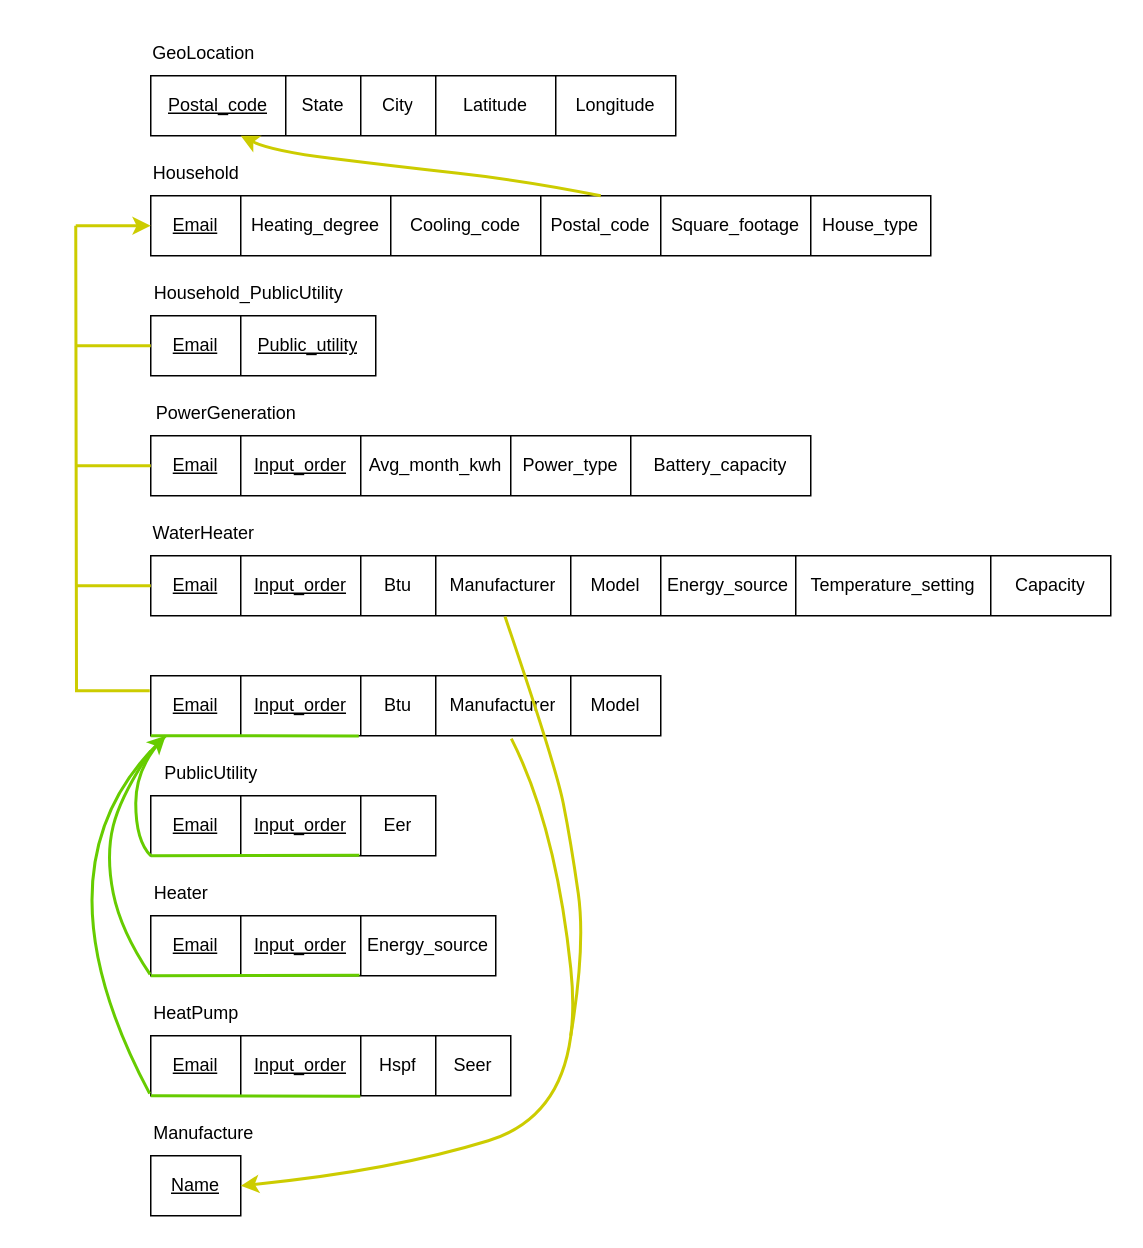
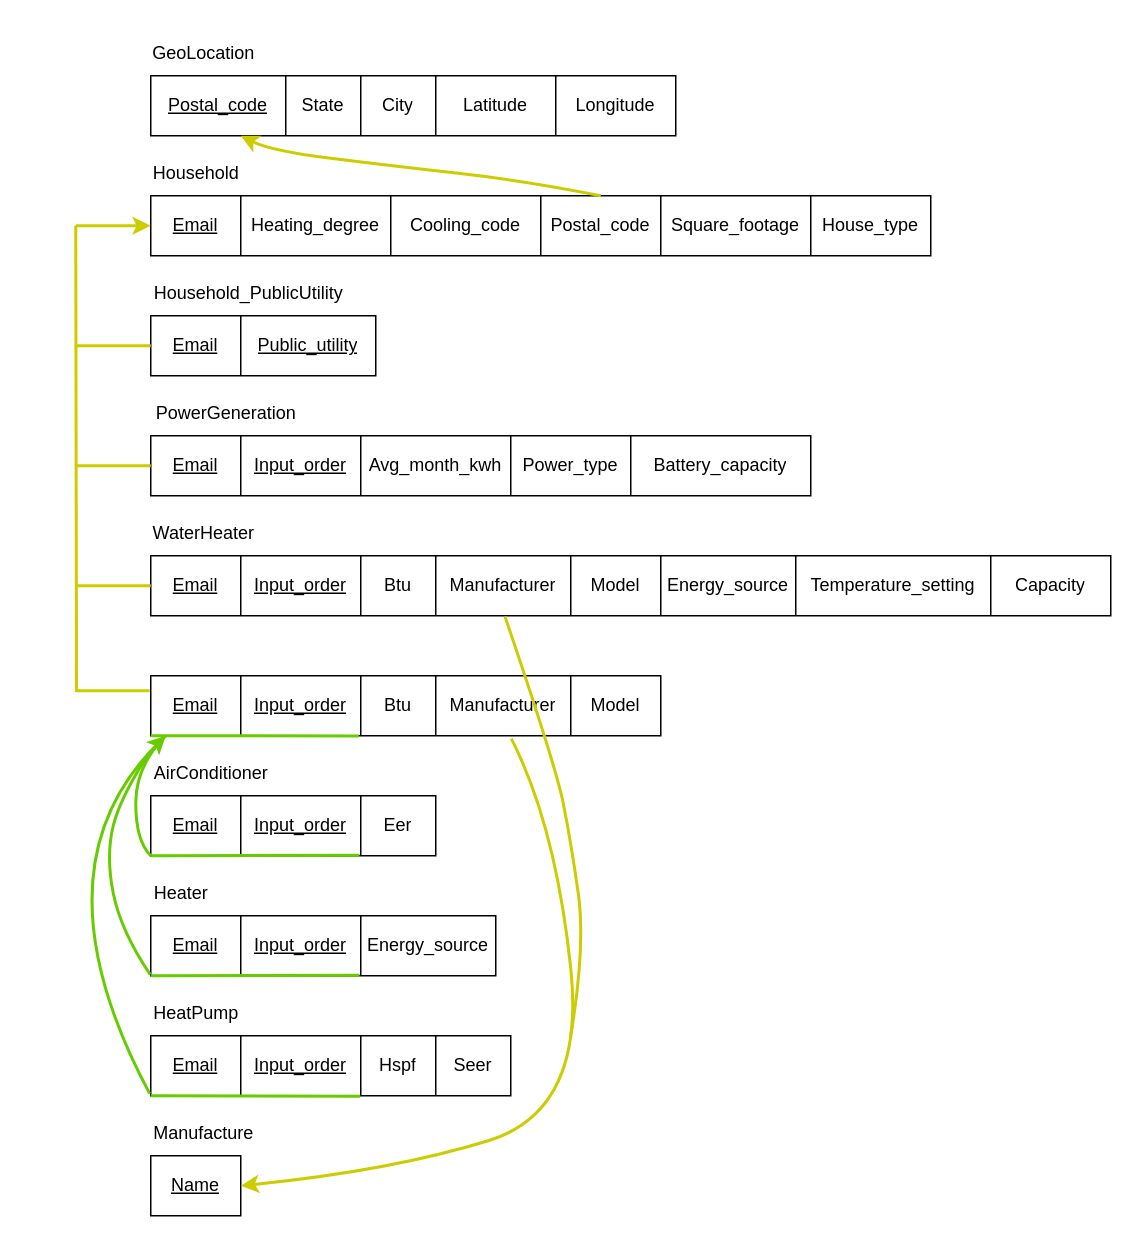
node "PublicUtility": label "PublicUtility" -> "AirConditioner"
